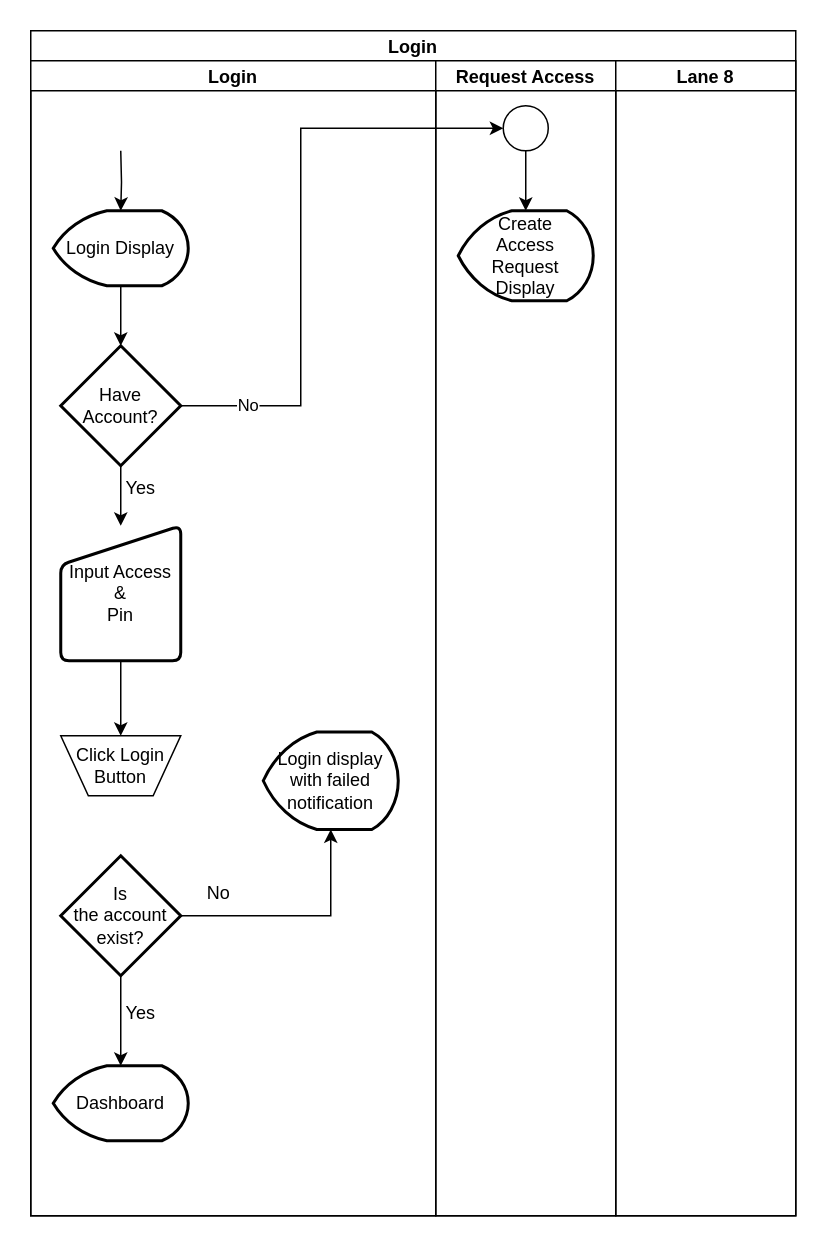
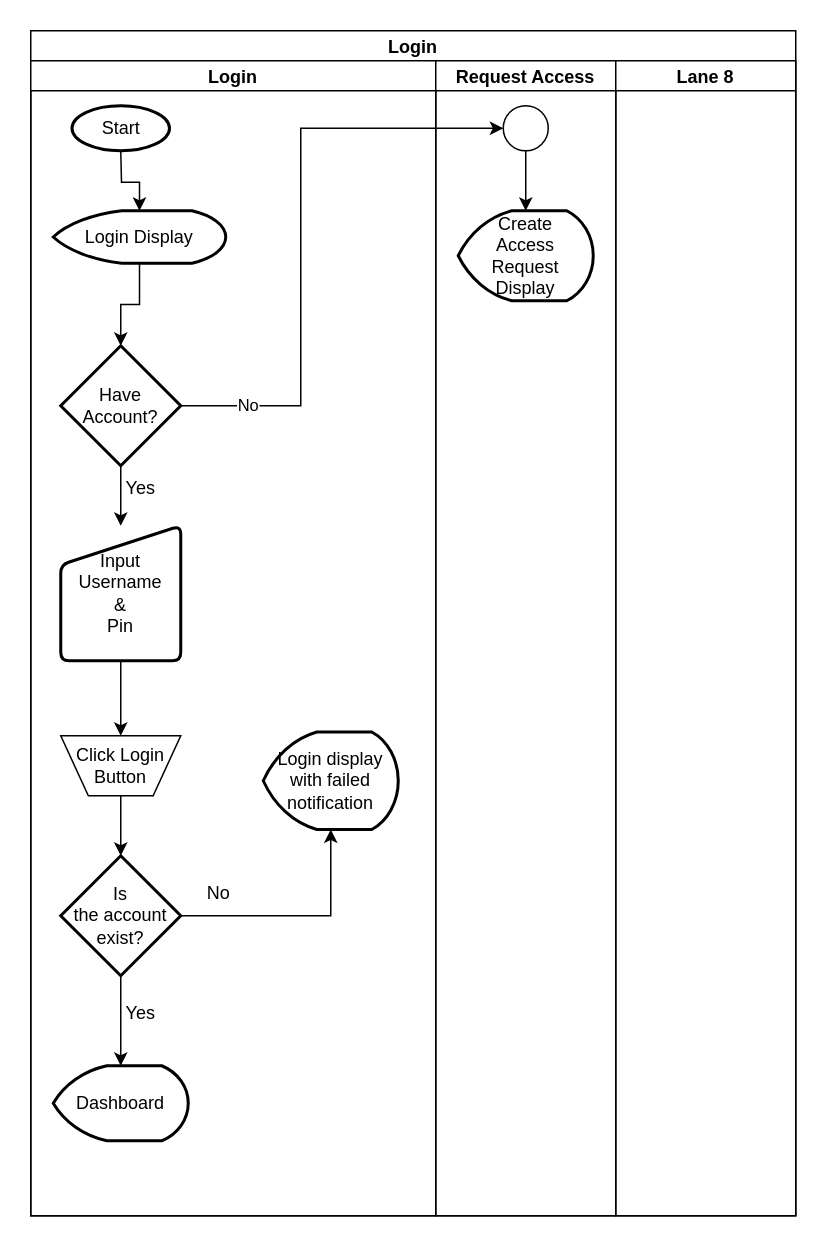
node "Start": added
node "Login Display": size 135x75 -> 173x53
node "Input Access & Pin": label "Input Access & Pin" -> "Input Username & Pin"
edge "Click Login Button" -> "Is the account exist?": added
